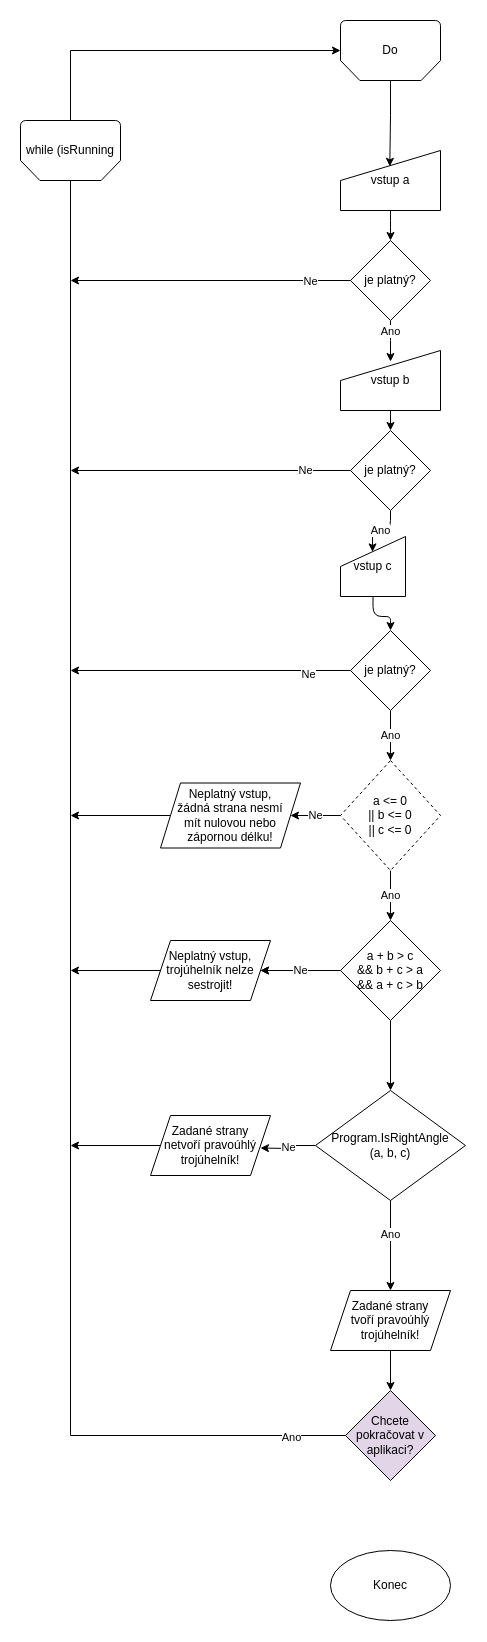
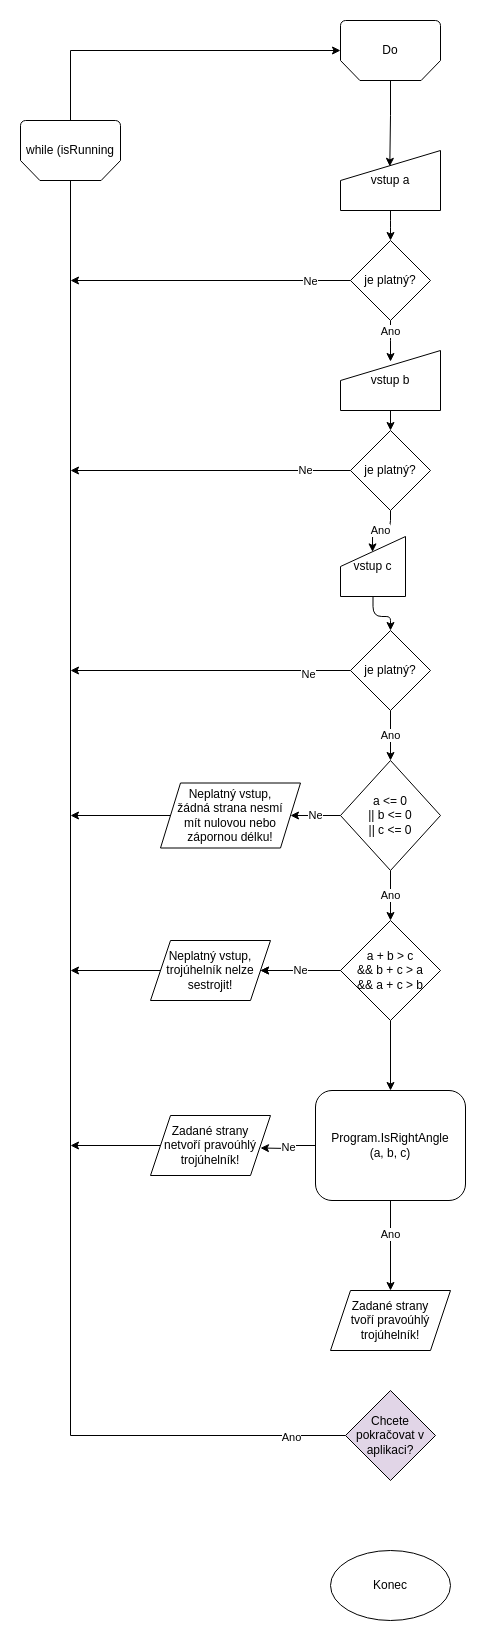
node "a <= 0 || b <= 0 || c <= 0": style dashed -> solid
node "Program.IsRightAngle (a, b, c)": shape diamond -> rounded rectangle
edge "Zadané strany tvoří pravoúhlý trojúhelník!" -> "Chcete pokračovat v aplikaci?": removed
